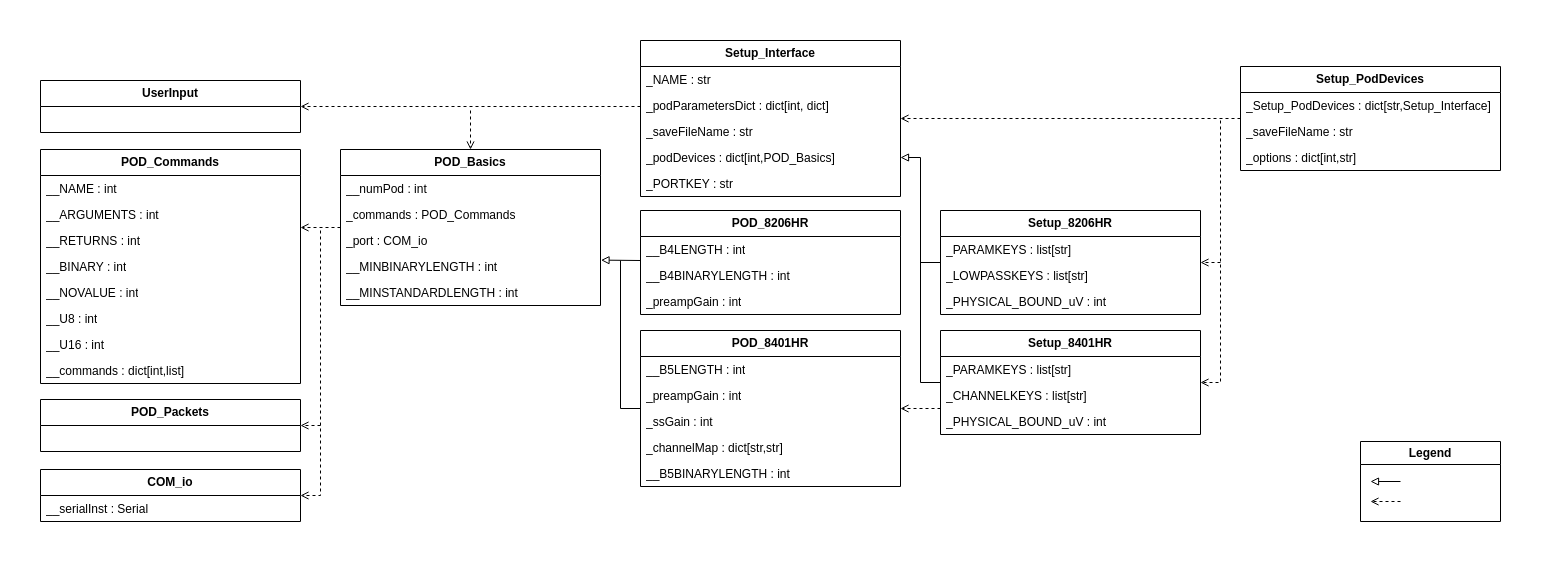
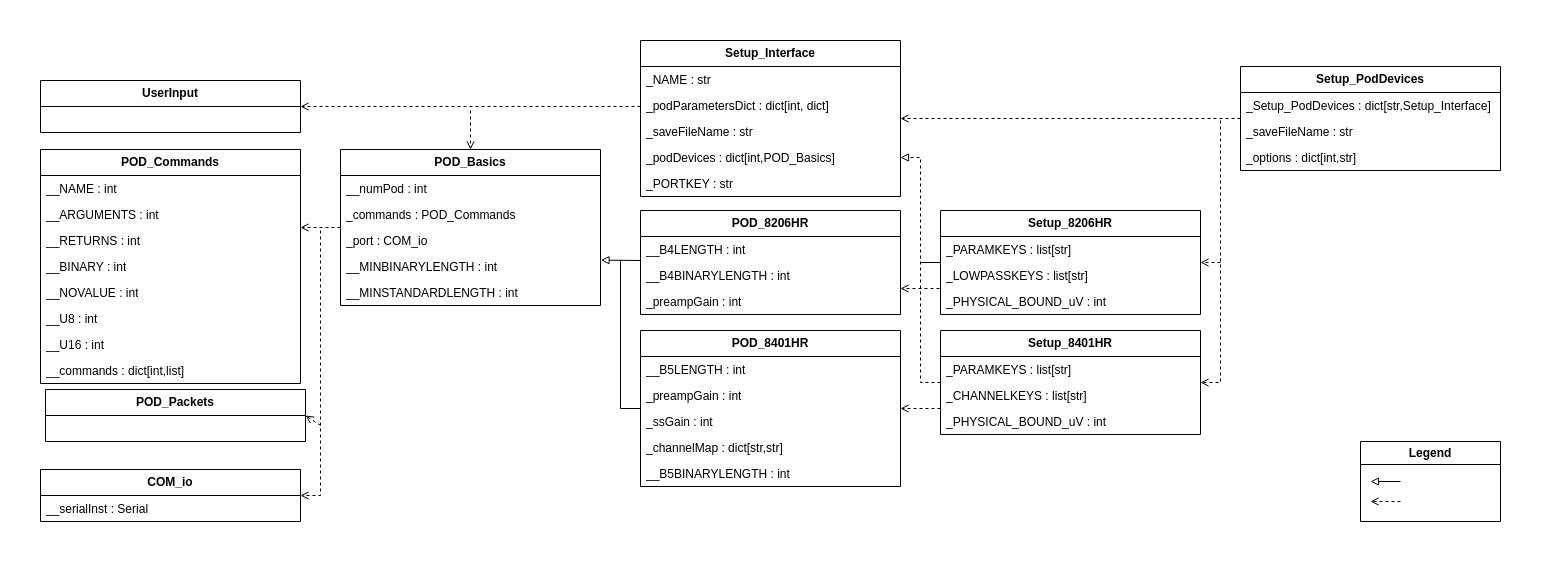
edge "Setup_8401HR" -> "_podDevices : dict[int,POD_Basics]": style solid -> dashed
edge "_LOWPASSKEYS : list[str]" -> "POD_8206HR": added
node "POD_Packets": moved (171, 426) -> (176, 416)
